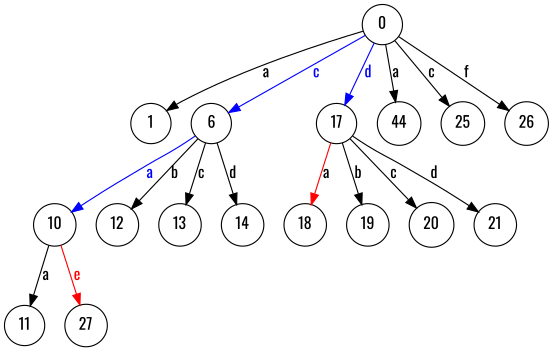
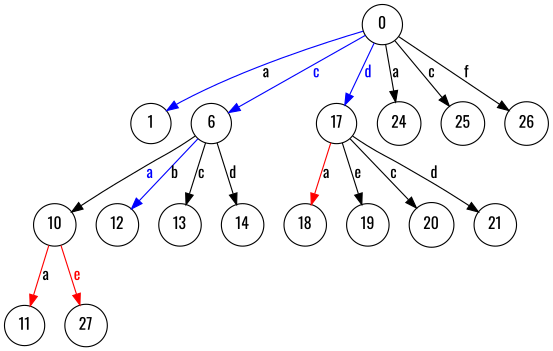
edge "0" -> "1": color black -> blue
node "44": label "44" -> "24"
edge "6" -> "12": color black -> blue
edge "6" -> "10": color blue -> black
edge "17" -> "19": label "b" -> "e"
edge "10" -> "11": color black -> red
